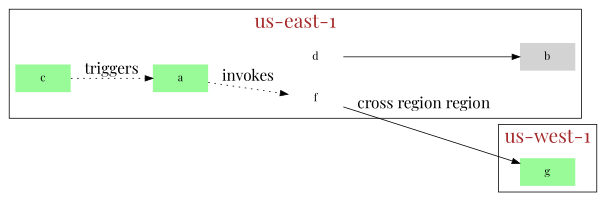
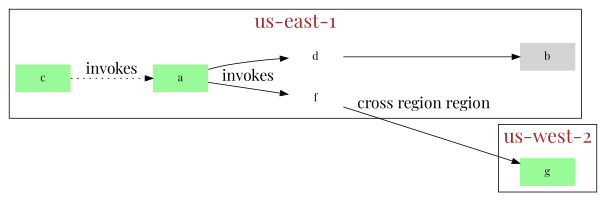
edge "a" -> "d": added
edge "c" -> "a": label "triggers" -> "invokes"
edge "a" -> "f": style dotted -> solid
cluster "us-west-1": label "us-west-1" -> "us-west-2"
